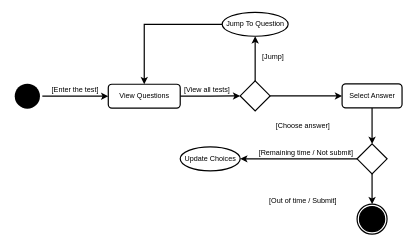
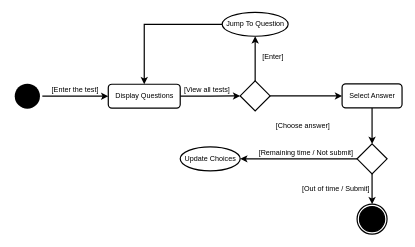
node "[Jump]": label "[Jump]" -> "[Enter]"
node "View Questions": label "View Questions" -> "Display Questions"
node "[Out of time / Submit]": moved (303, 201) -> (336, 189)
